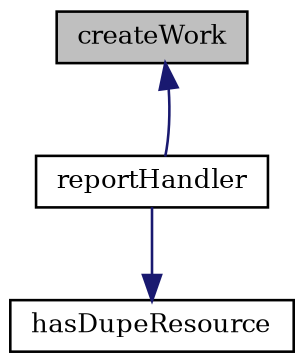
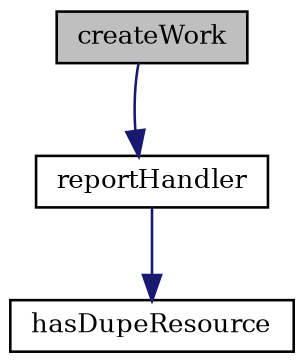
edge "reportHandler" -> "createWork": reversed
